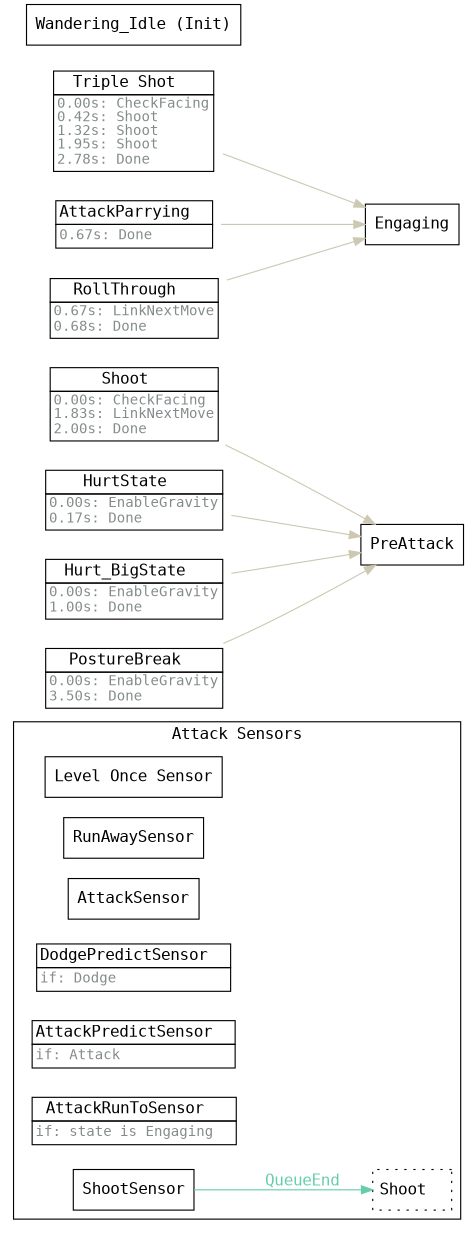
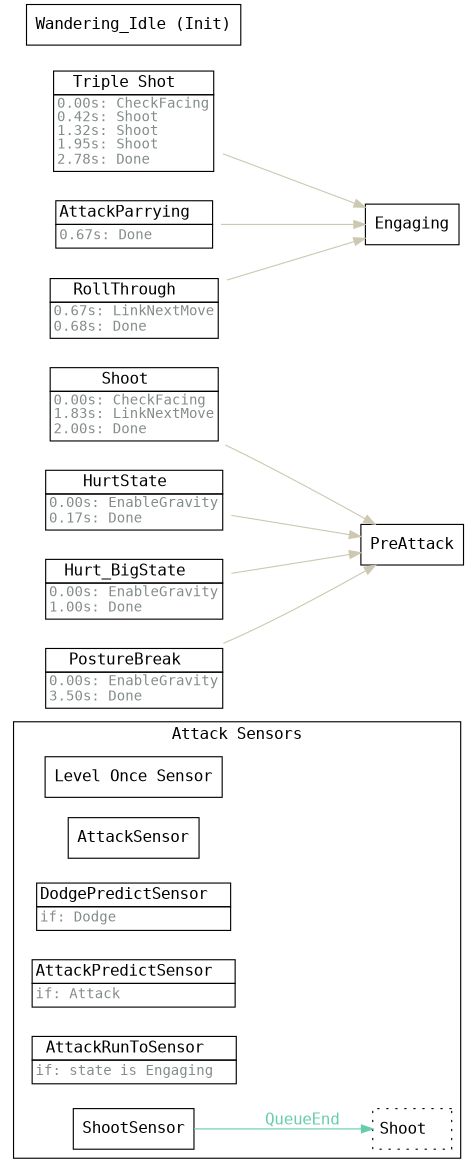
node "RunAwaySensor": removed
